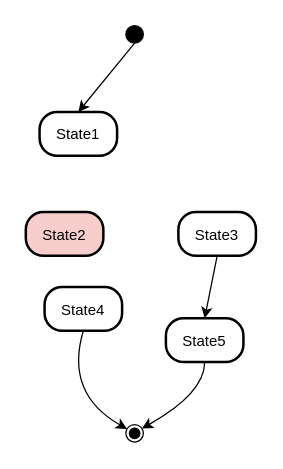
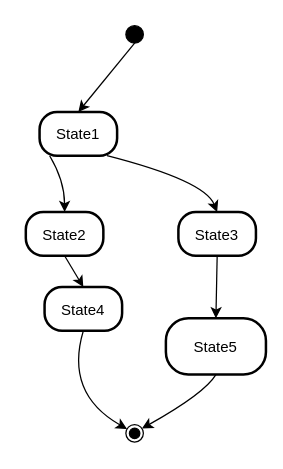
edge "State1" -> "State3": added
edge "State1" -> "State2": added
node "State2": fillcolor #f8cecc -> #ffffff
edge "State2" -> "State4": added
node "State5": size 78x44 -> 100x56
